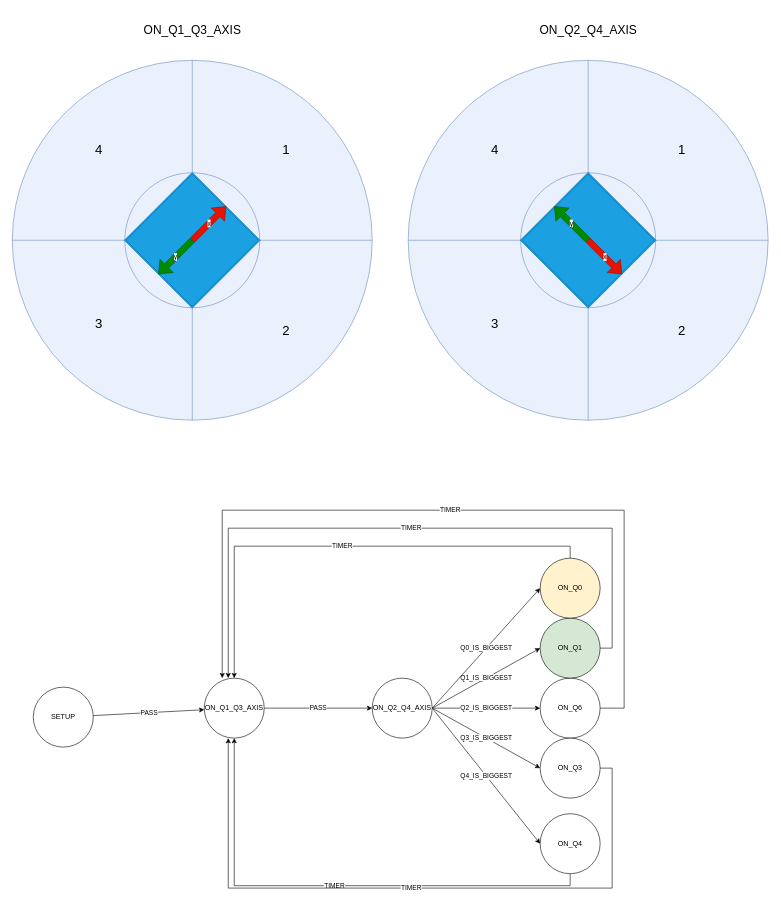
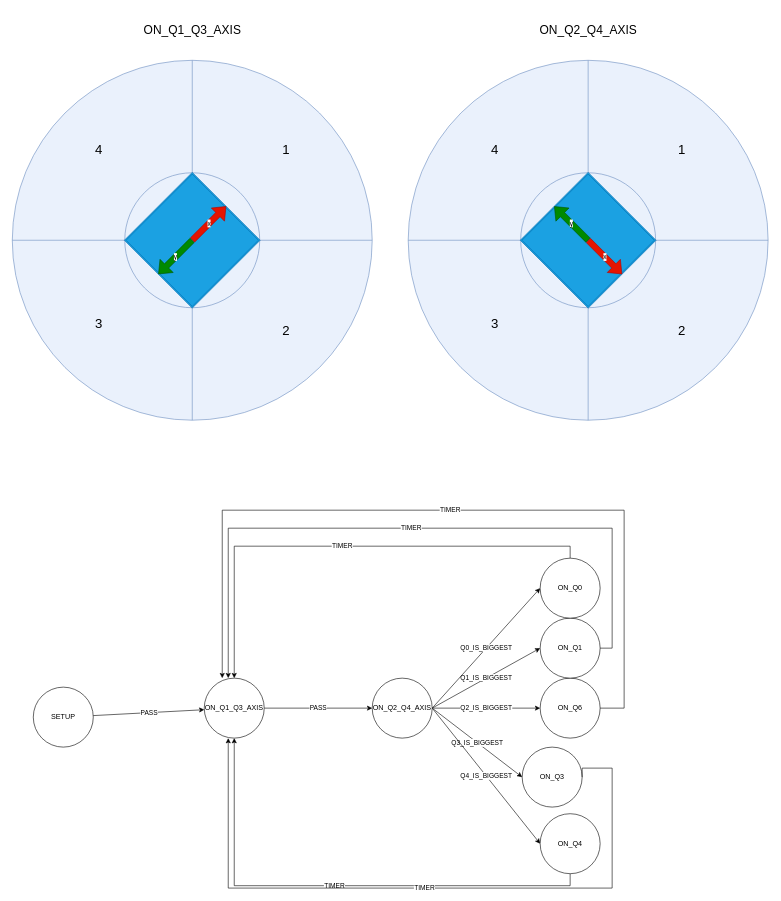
node "ON_Q0": fillcolor #fff2cc -> #ffffff
node "ON_Q1": fillcolor #d5e8d4 -> #ffffff
node "ON_Q3": moved (570, 768) -> (552, 777)
